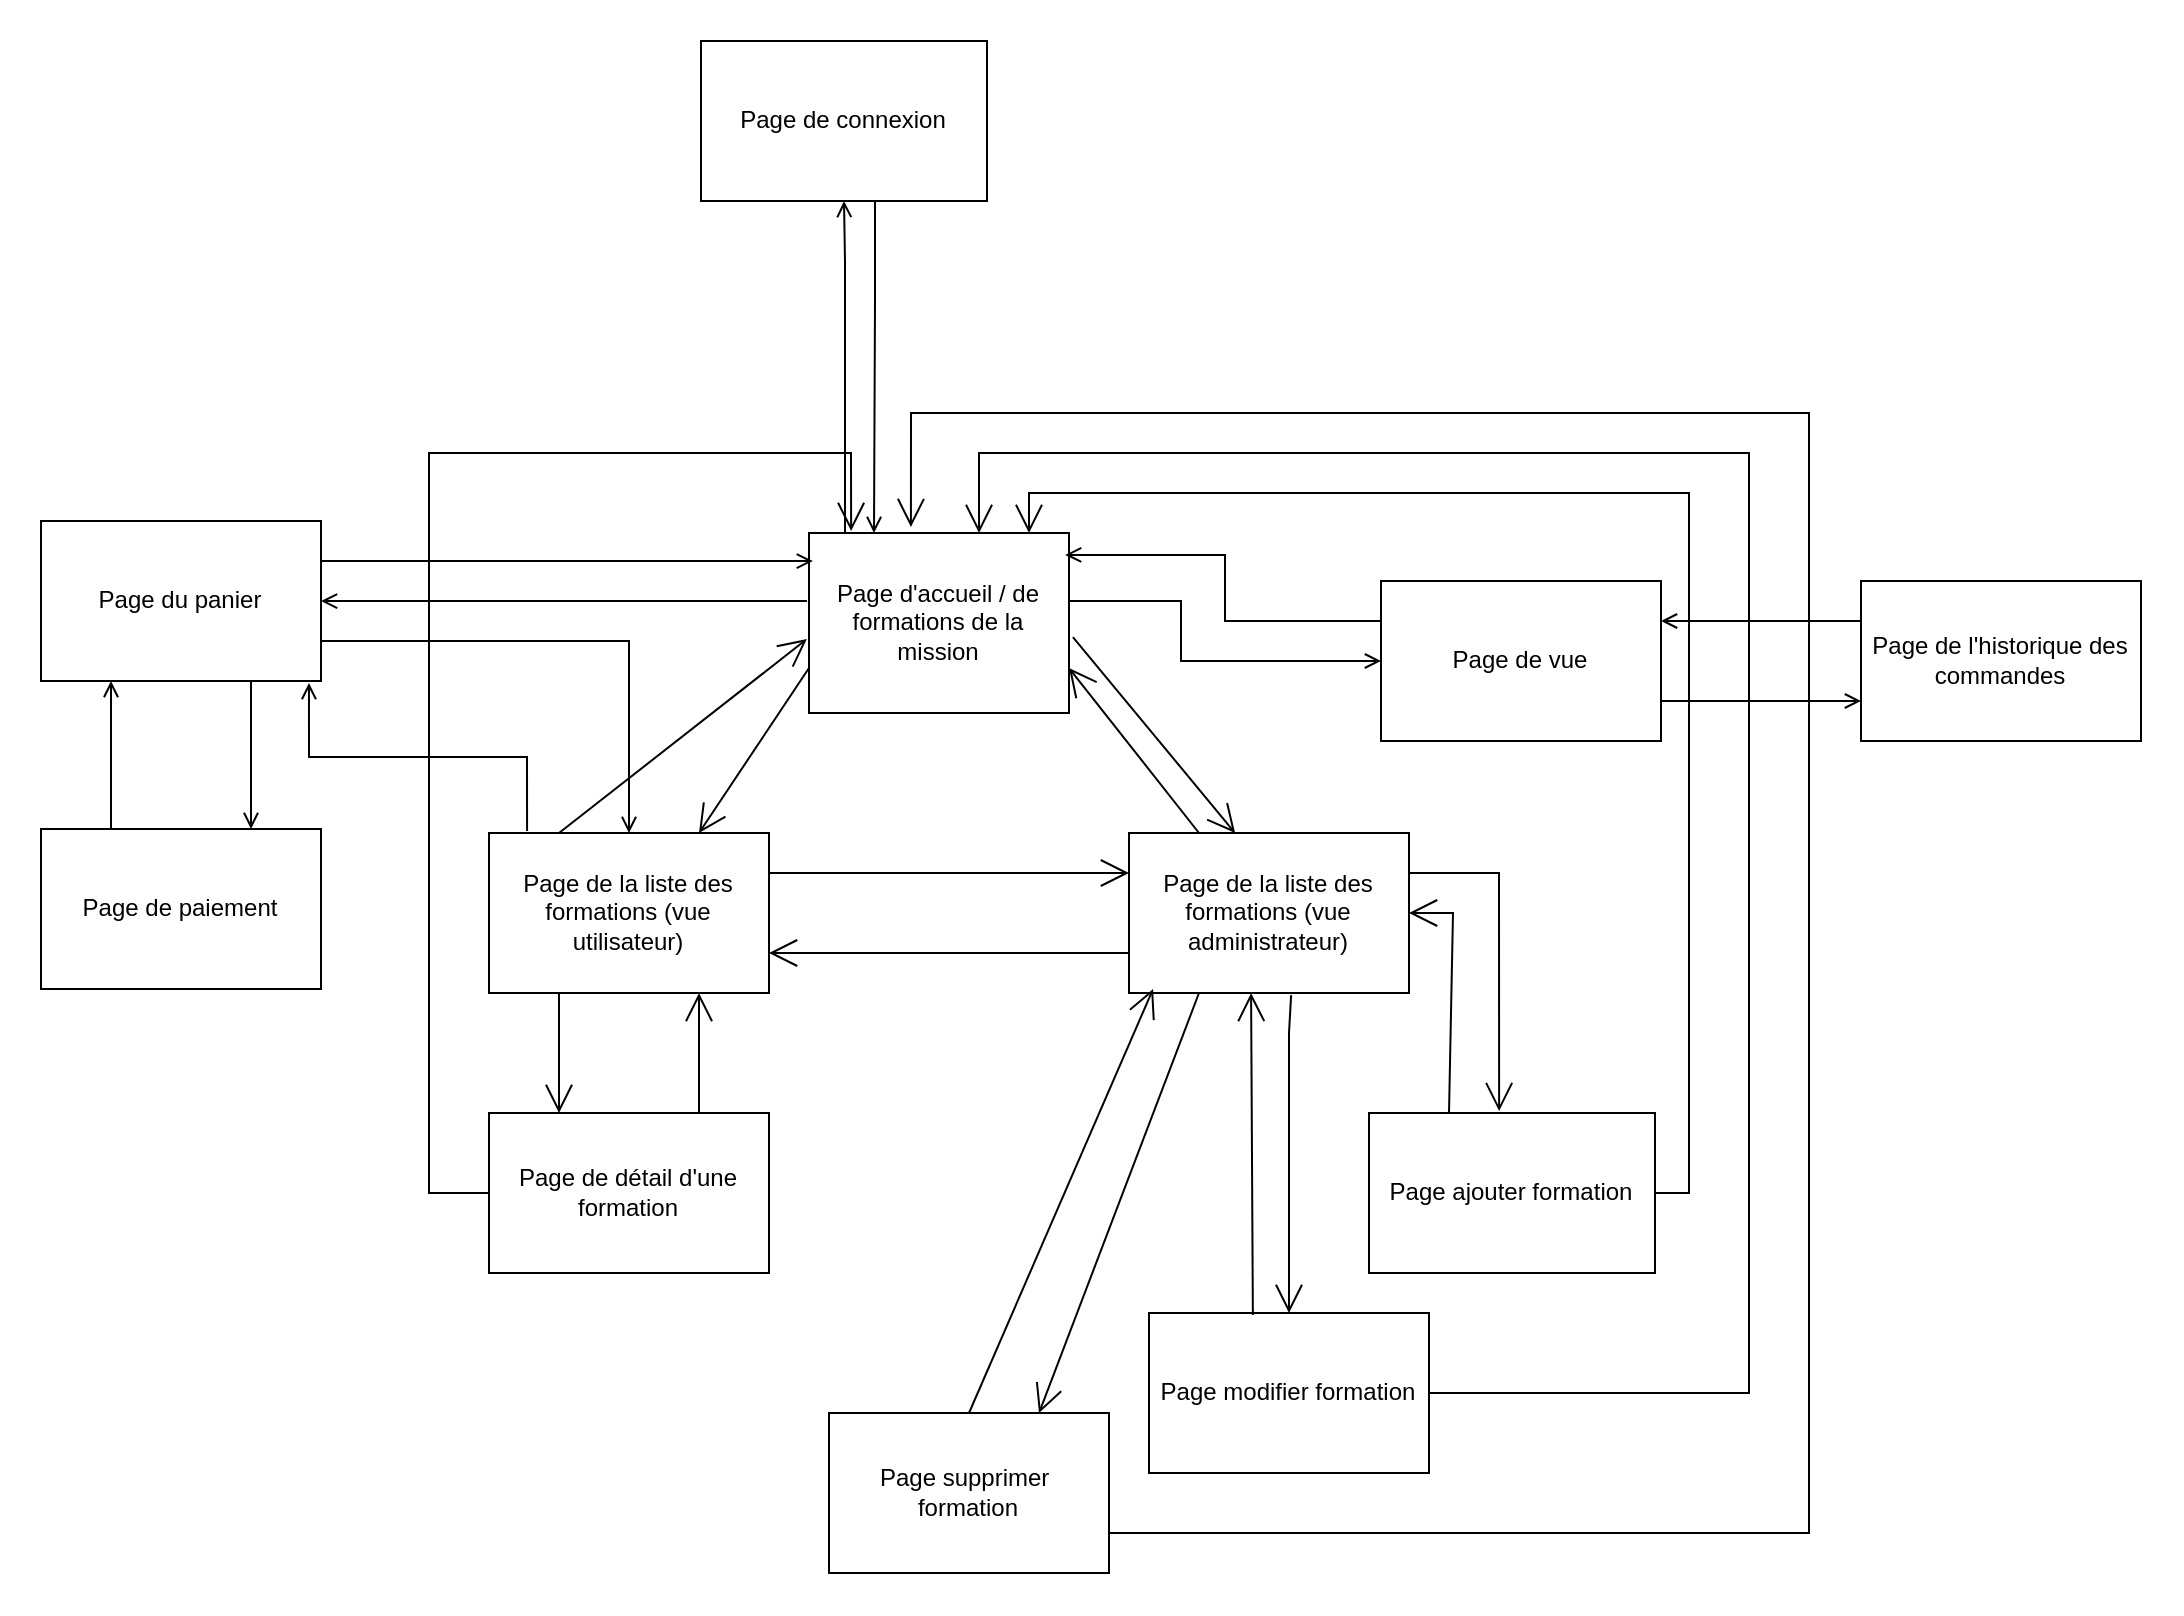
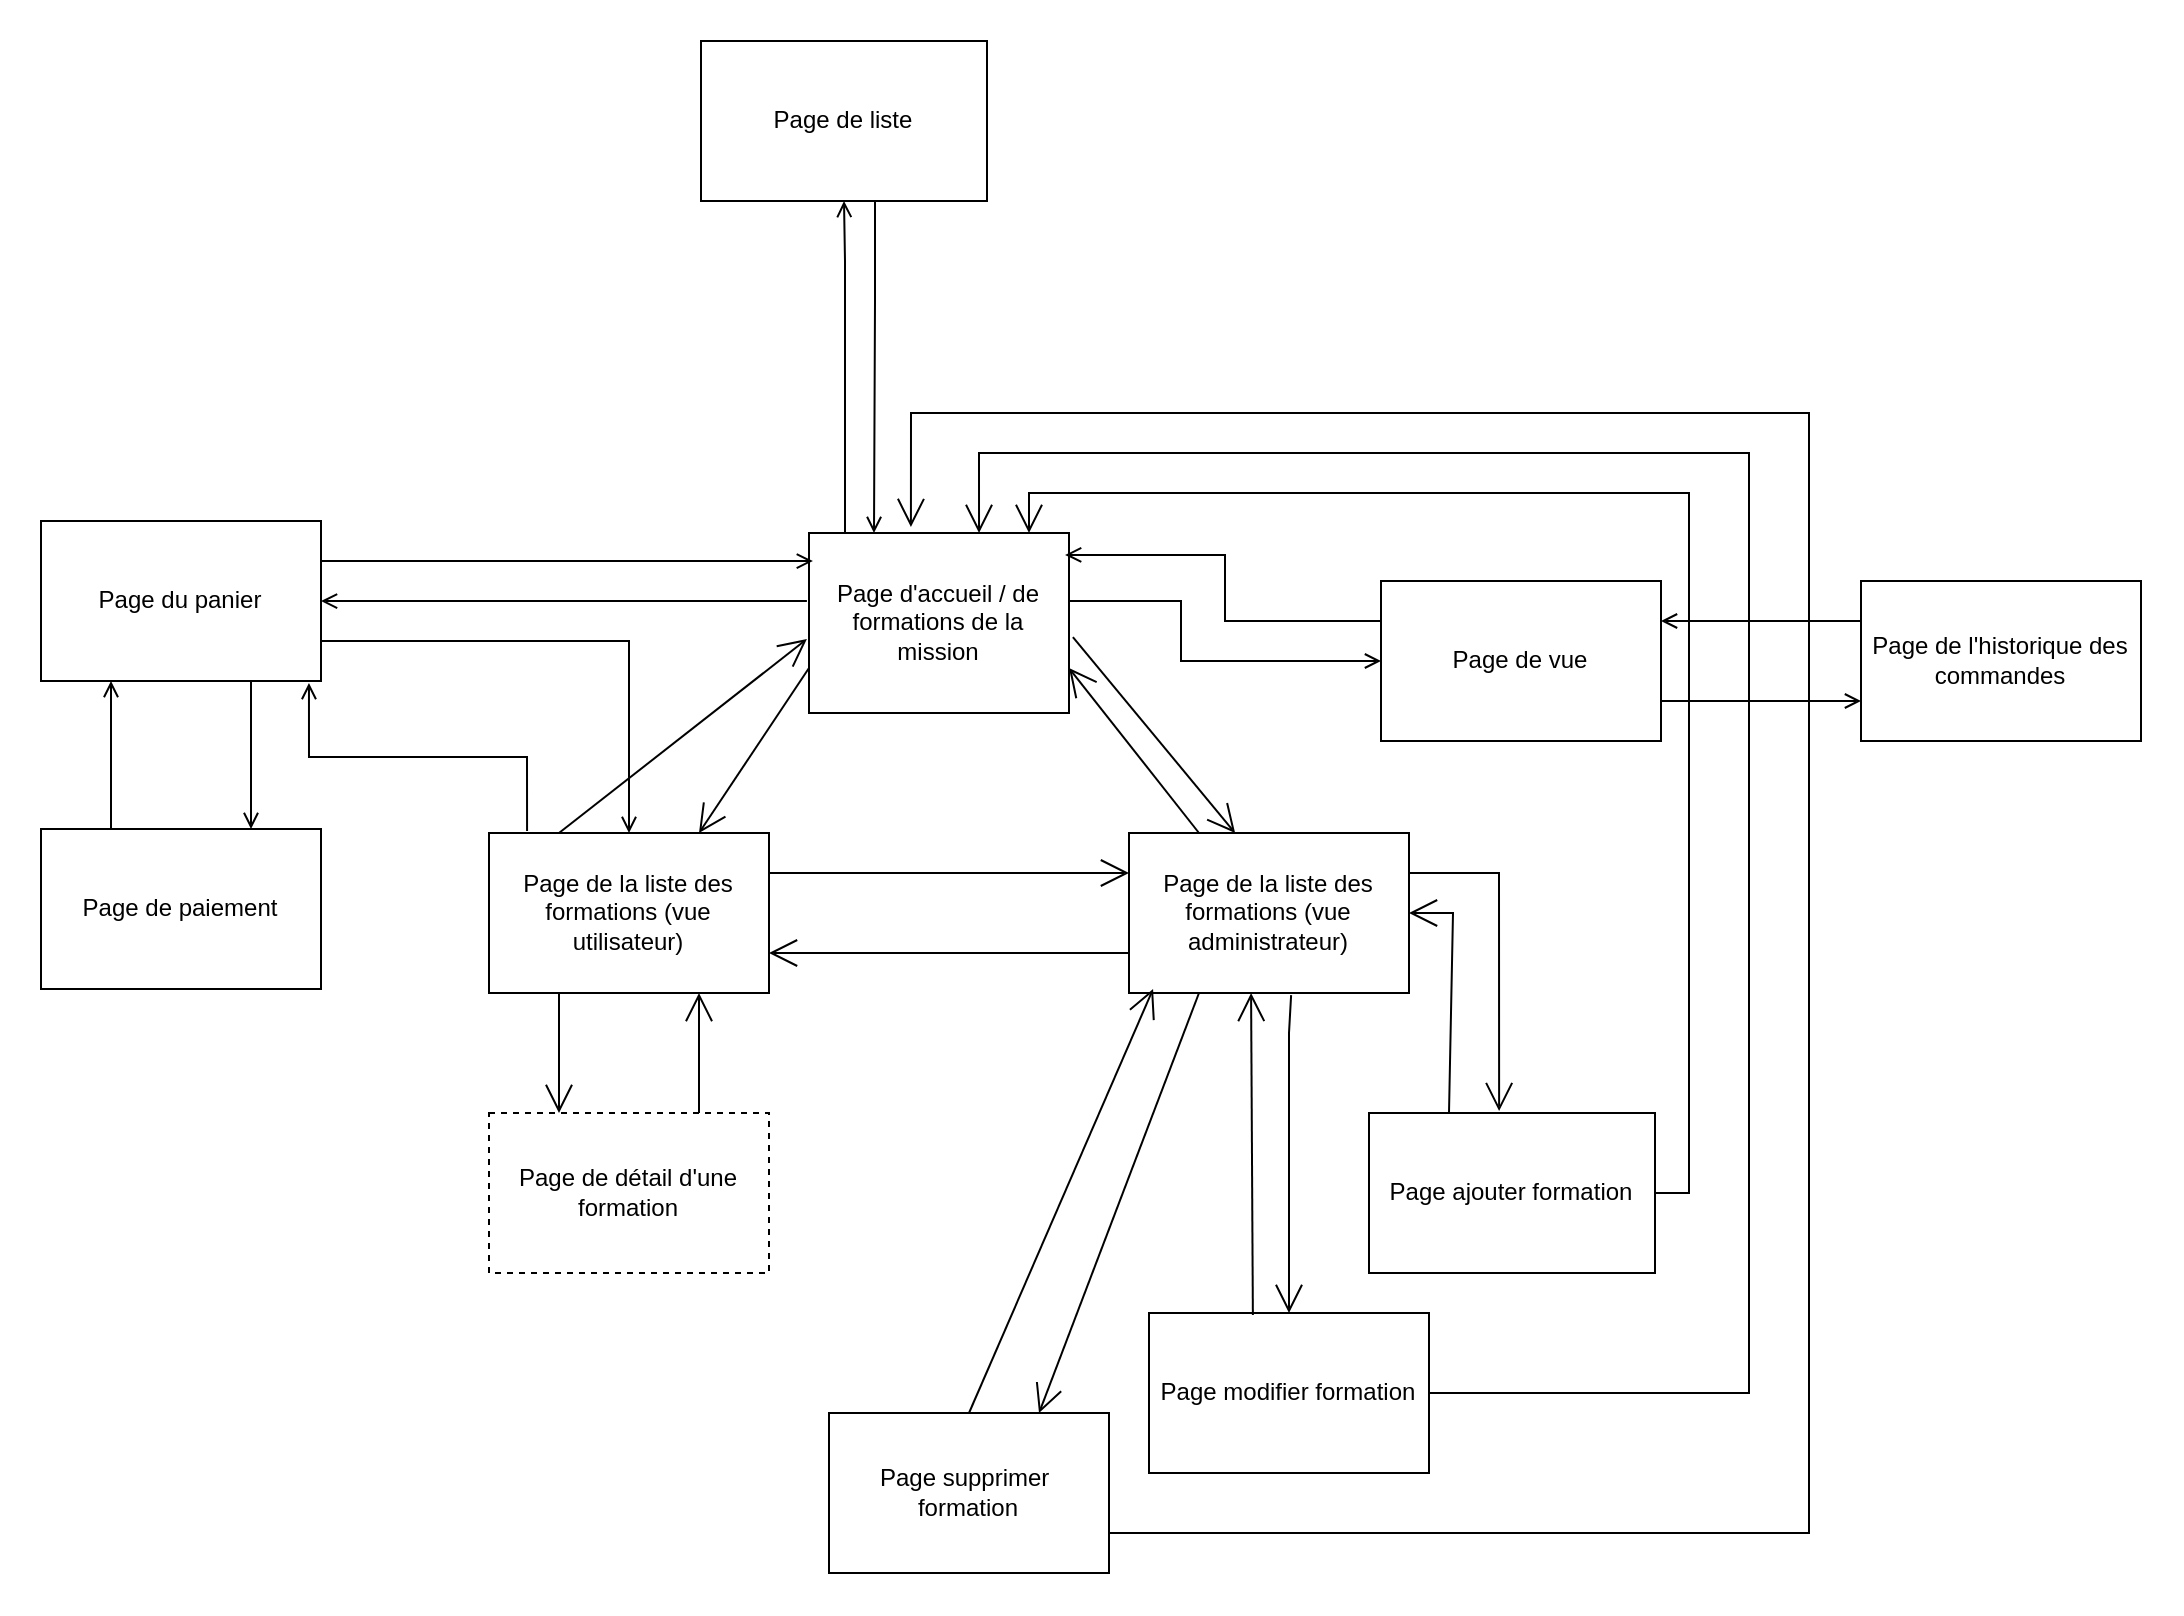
node "Page de connexion": label "Page de connexion" -> "Page de liste"
edge "Page de détail d'une formation" -> "Page d'accueil / de formations de la mission": removed
node "Page de détail d'une formation": style solid -> dashed
